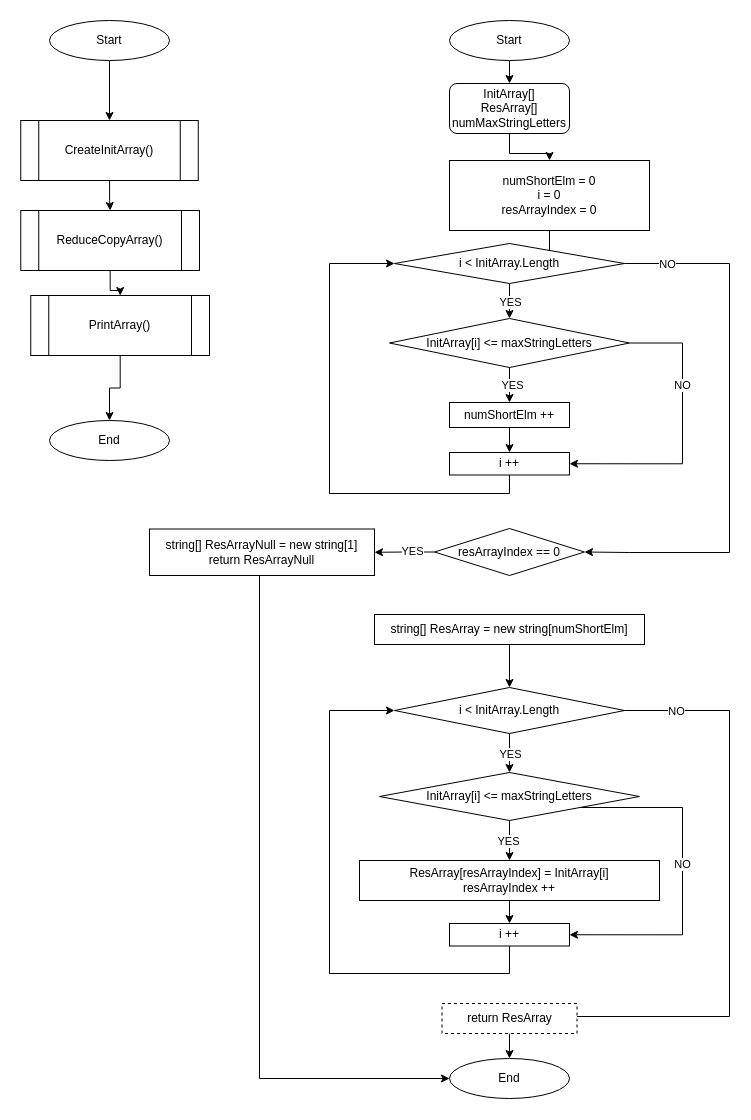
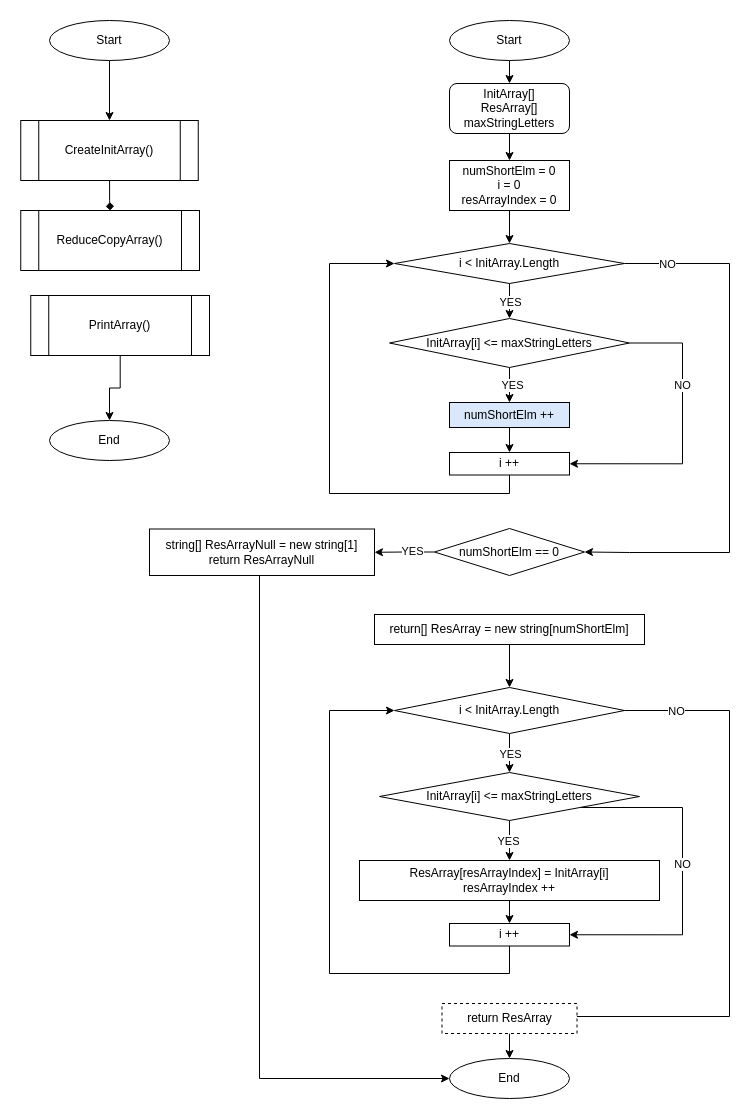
node "InitArray[] ResArray[] numMaxStringLetters": label "InitArray[] ResArray[] numMaxStringLetters" -> "InitArray[] ResArray[] maxStringLetters"
node "numShortElm = 0 i = 0 resArrayIndex = 0": size 200x70 -> 120x50
edge "CreateInitArray()" -> "ReduceCopyArray()": arrowhead classic -> diamond
edge "ReduceCopyArray()" -> "PrintArray()": removed
node "numShortElm ++": fillcolor #ffffff -> #dae8fc
node "resArrayIndex == 0": label "resArrayIndex == 0" -> "numShortElm == 0"
node "string[] ResArray = new string[numShortElm]": label "string[] ResArray = new string[numShortElm]" -> "return[] ResArray = new string[numShortElm]"
